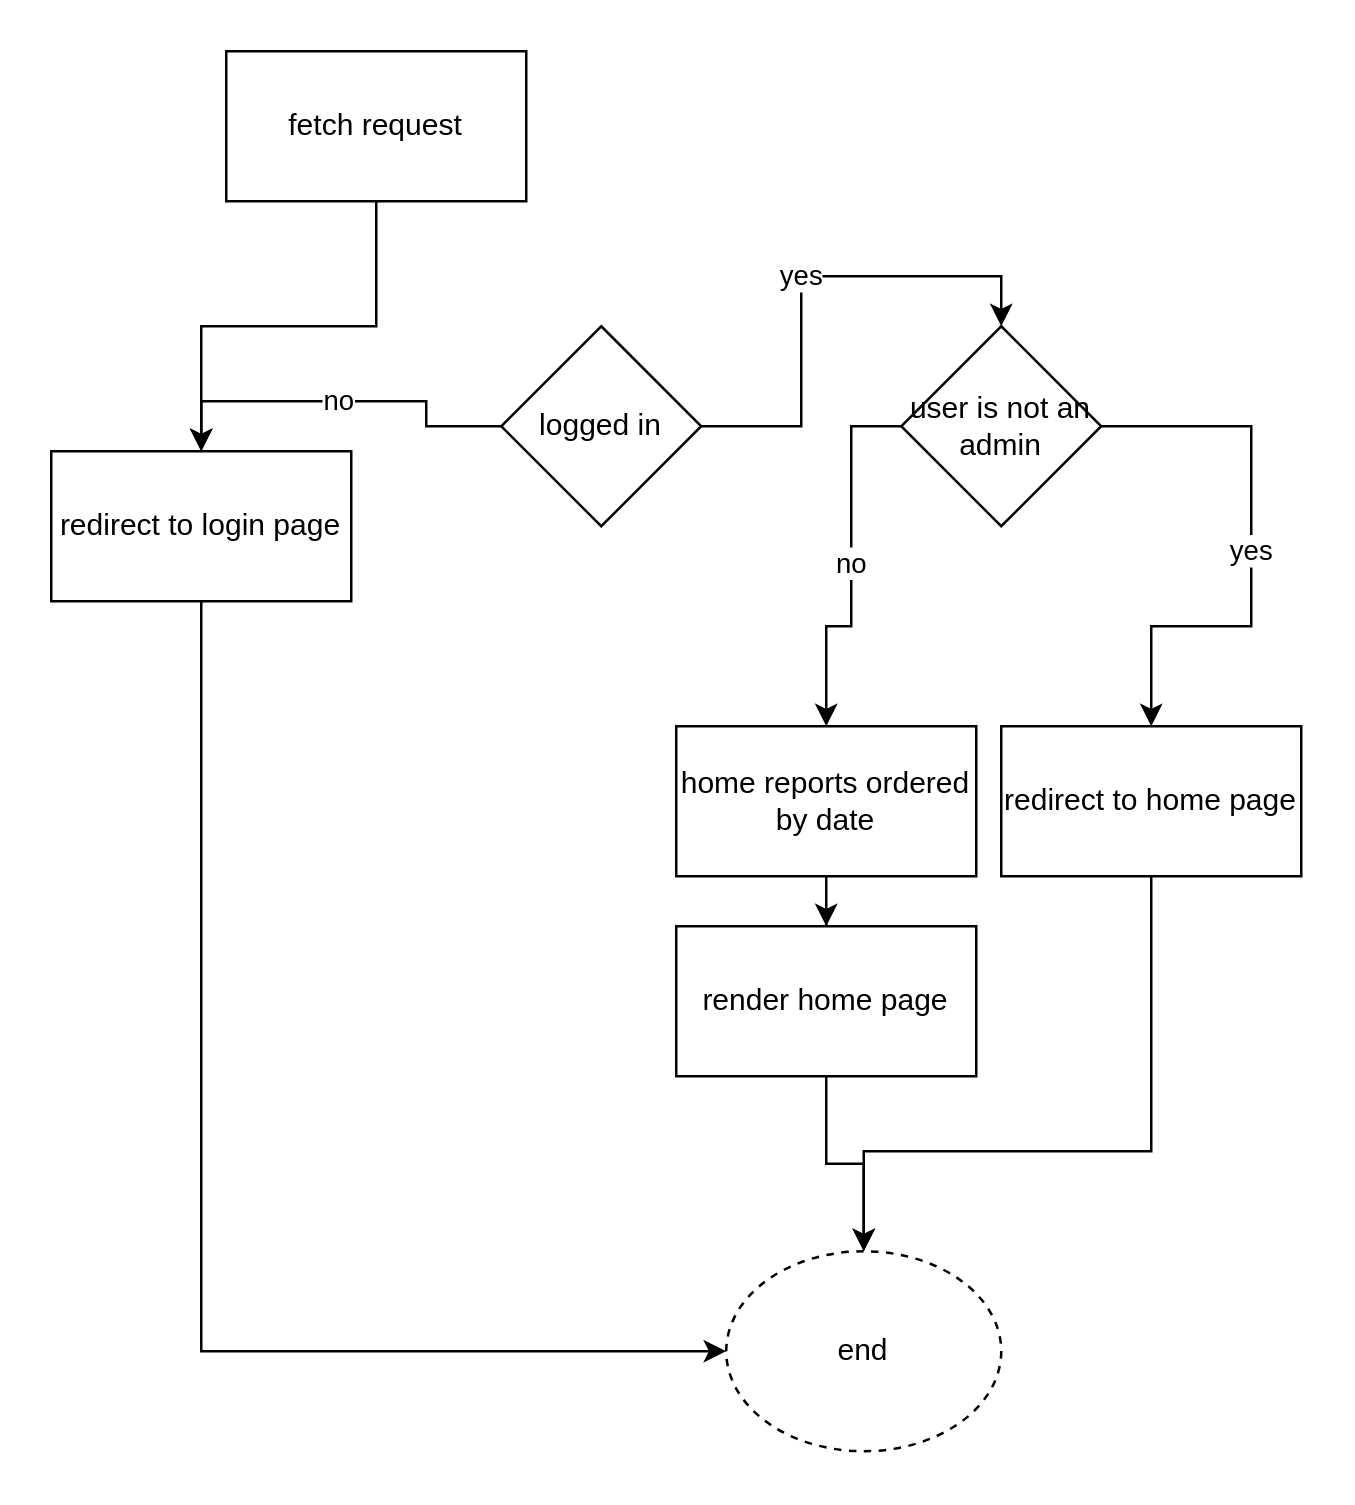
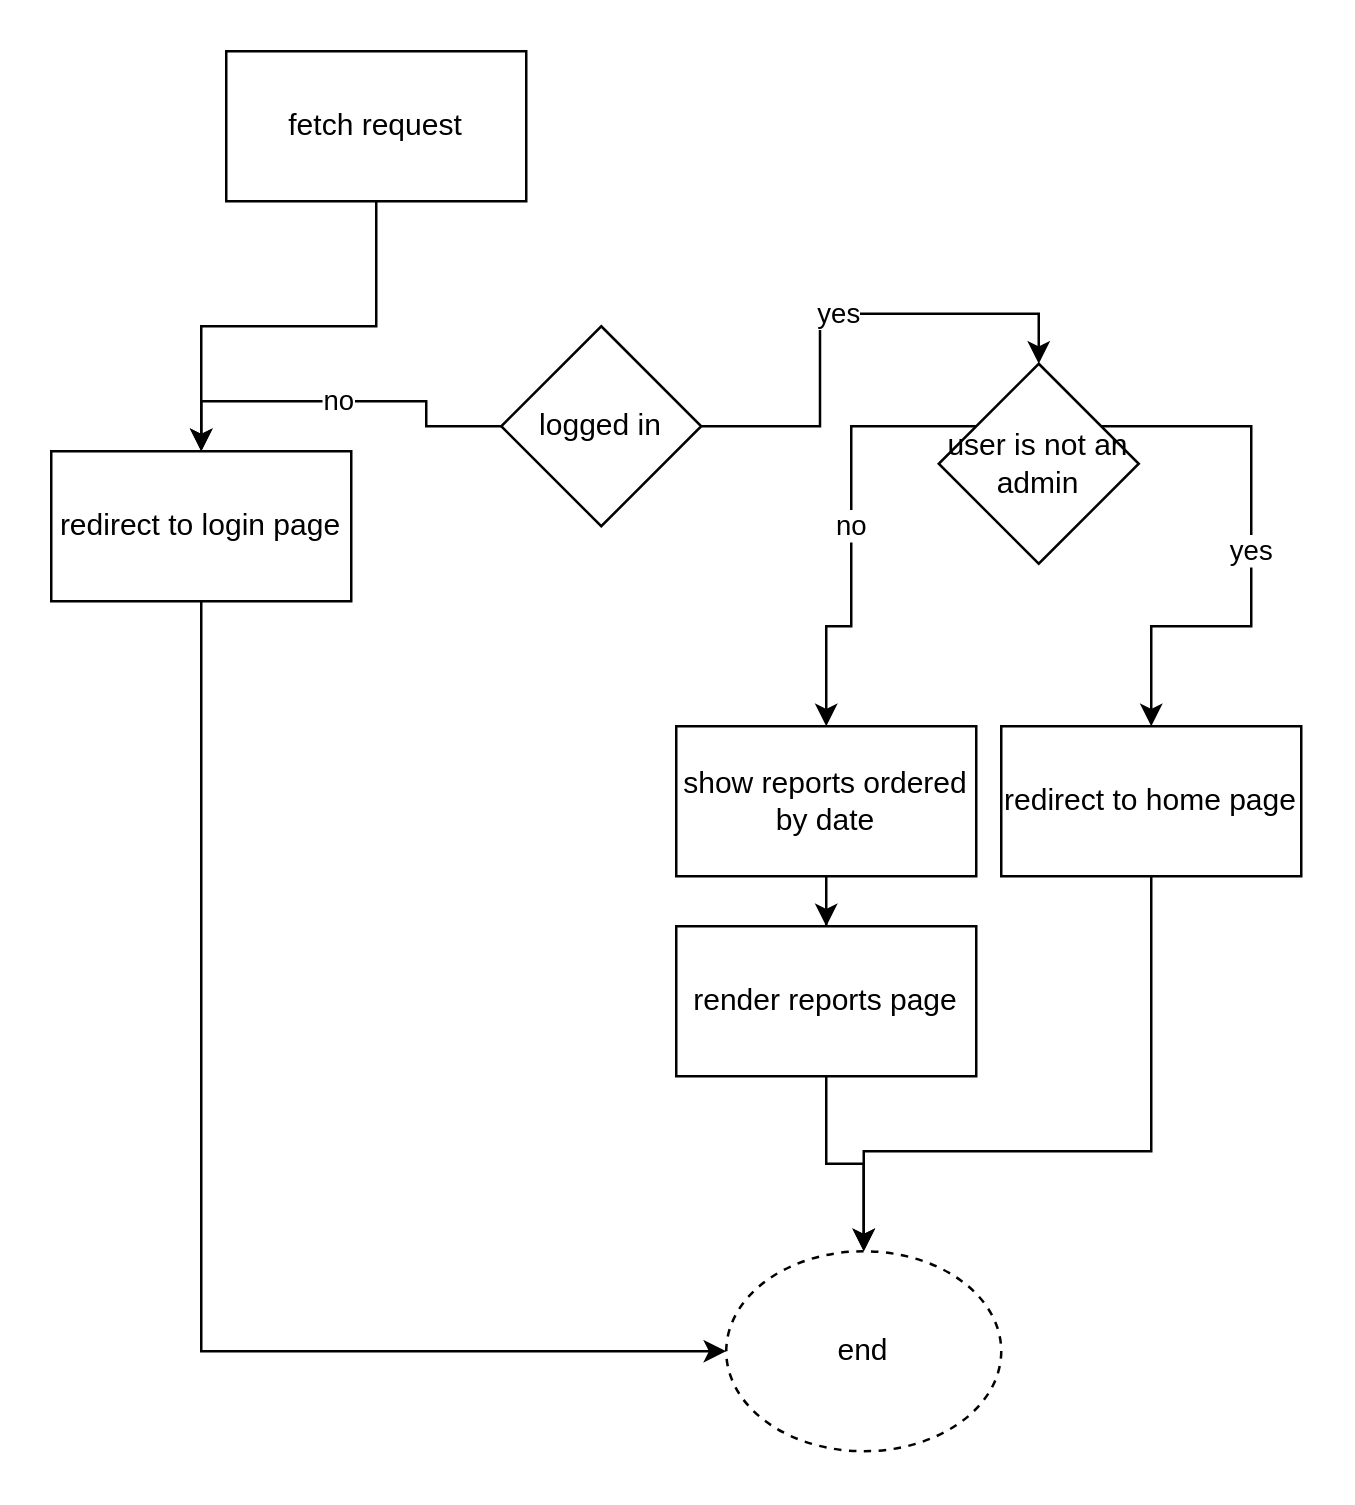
node "user is not an admin": moved (1001, 426) -> (1039, 464)
node "home reports ordered by date": label "home reports ordered by date" -> "show reports ordered by date"
node "render home page": label "render home page" -> "render reports page"
